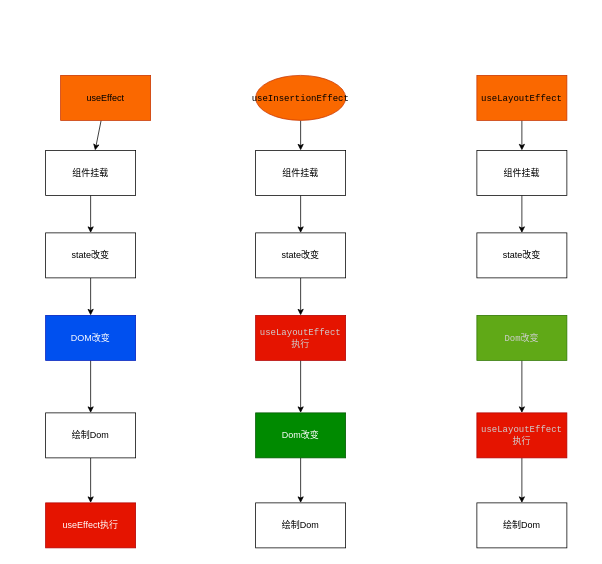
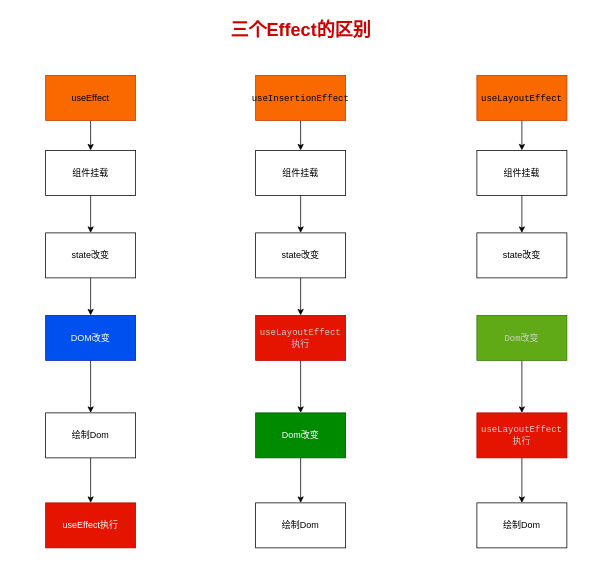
node "三个Effect的区别": added
node "useEffect": moved (105, 98) -> (90, 98)
node "useInsertionEffect": shape ellipse -> rectangle
